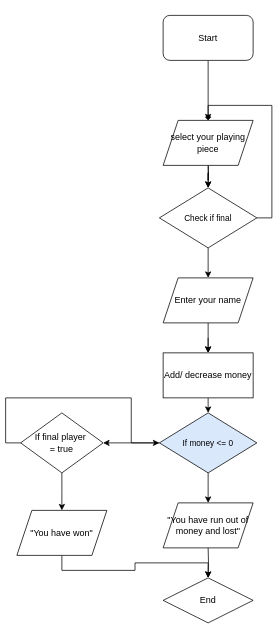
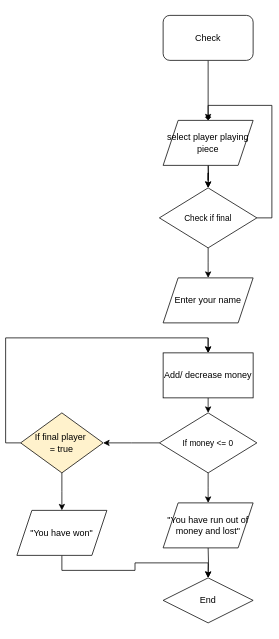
node "Start": label "Start" -> "Check"
node "select your playing piece": label "select your playing piece" -> "select player playing piece"
edge "Enter your name" -> "Add/ decrease money": removed
edge "If final player = true" -> "If money <= 0": now "If final player = true" -> "Add/ decrease money"
node "If final player = true": fillcolor #ffffff -> #fff2cc
node "If money <= 0": fillcolor #dae8fc -> #ffffff
